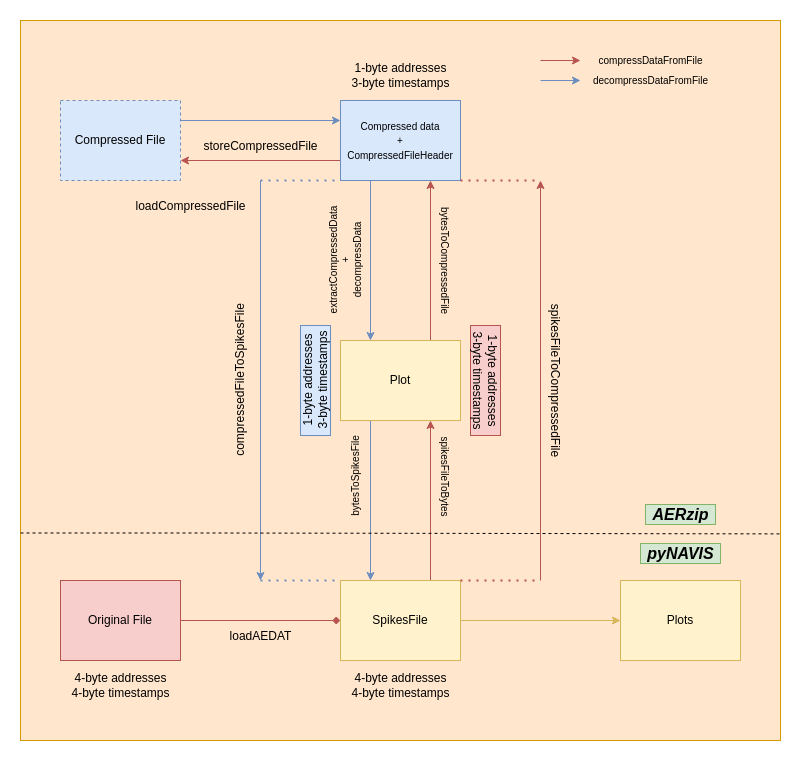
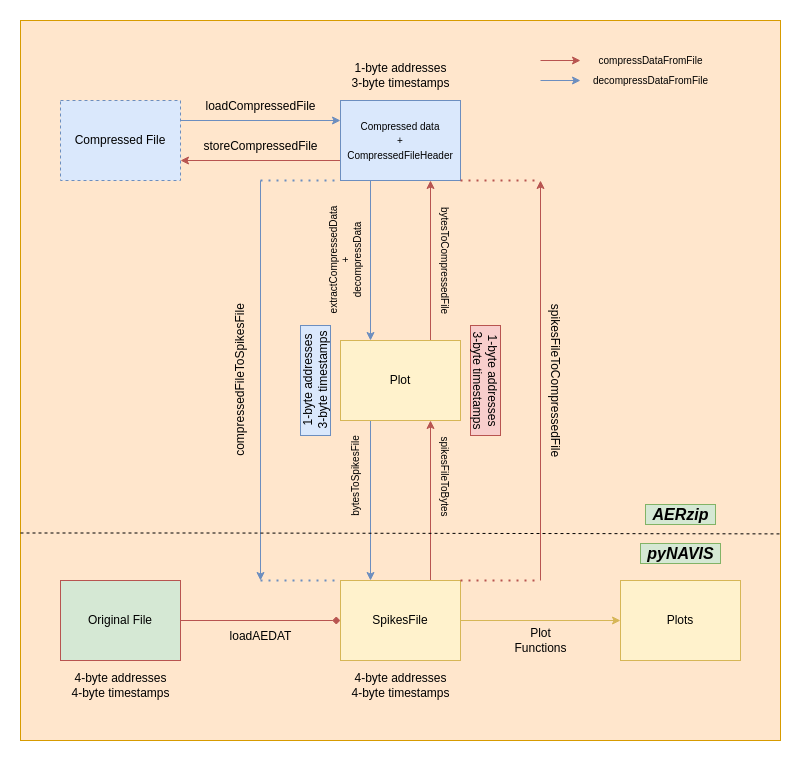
node "loadCompressedFile": moved (191, 207) -> (261, 107)
node "Original File": fillcolor #f8cecc -> #d5e8d4
node "Plot Functions": added
